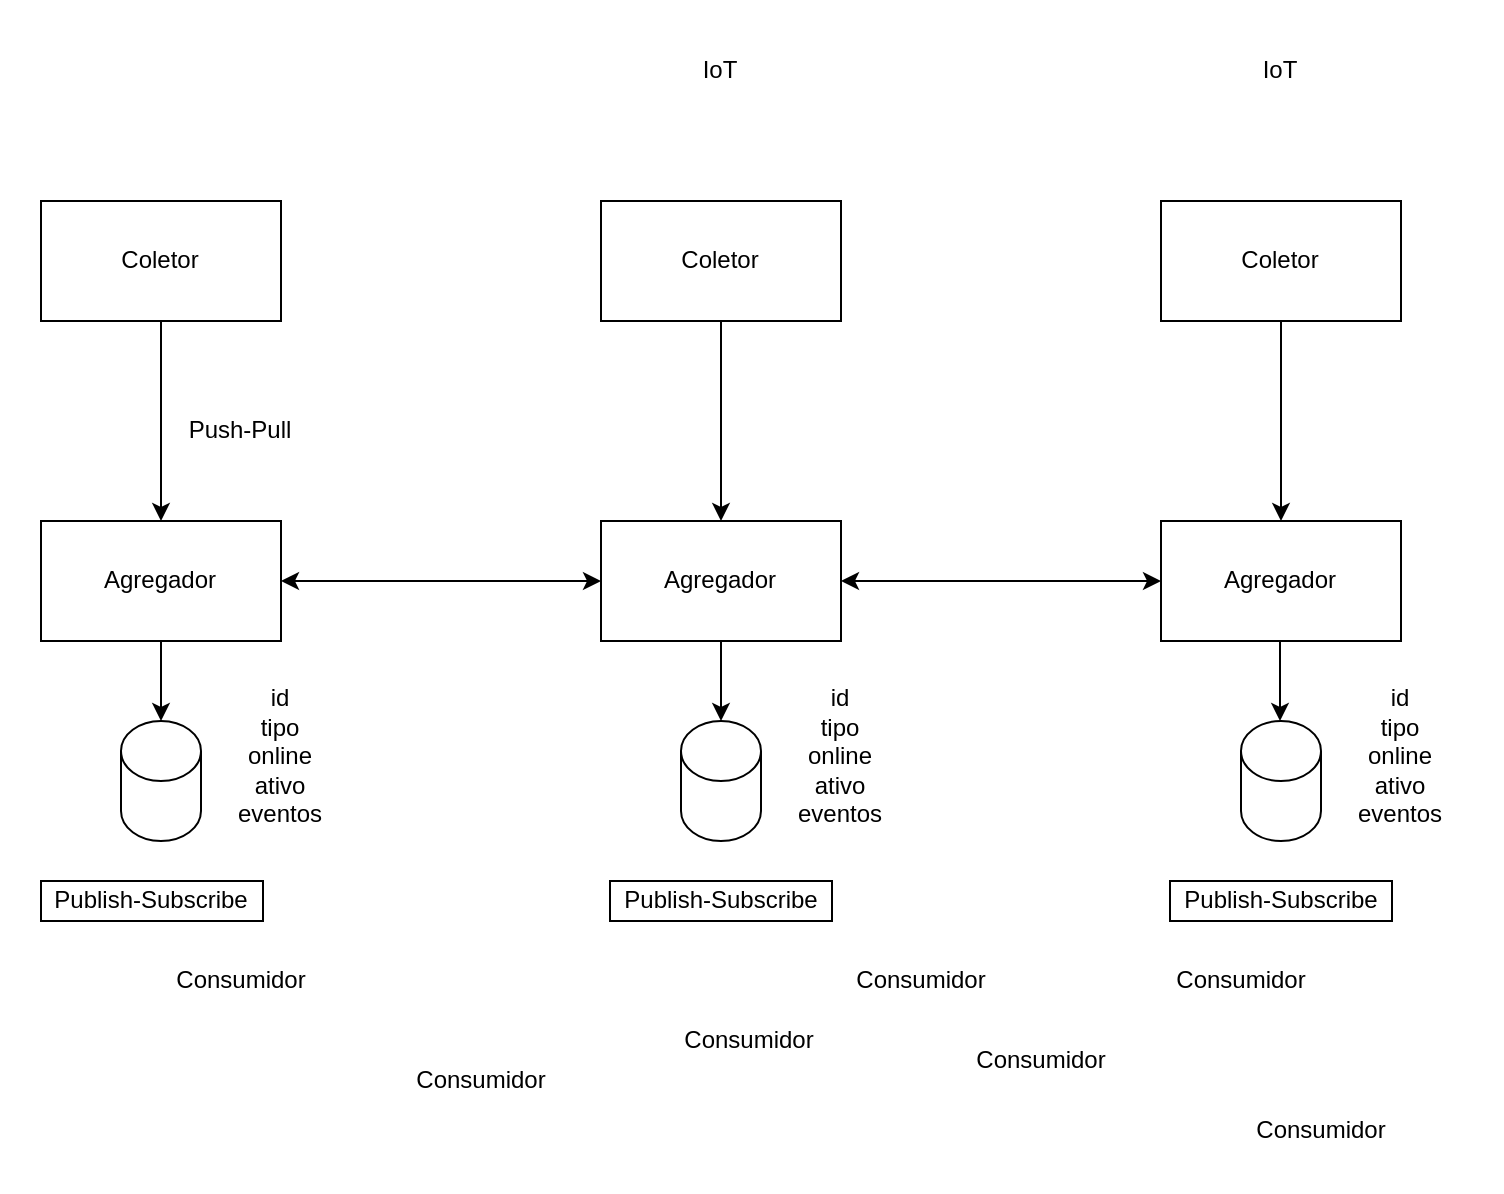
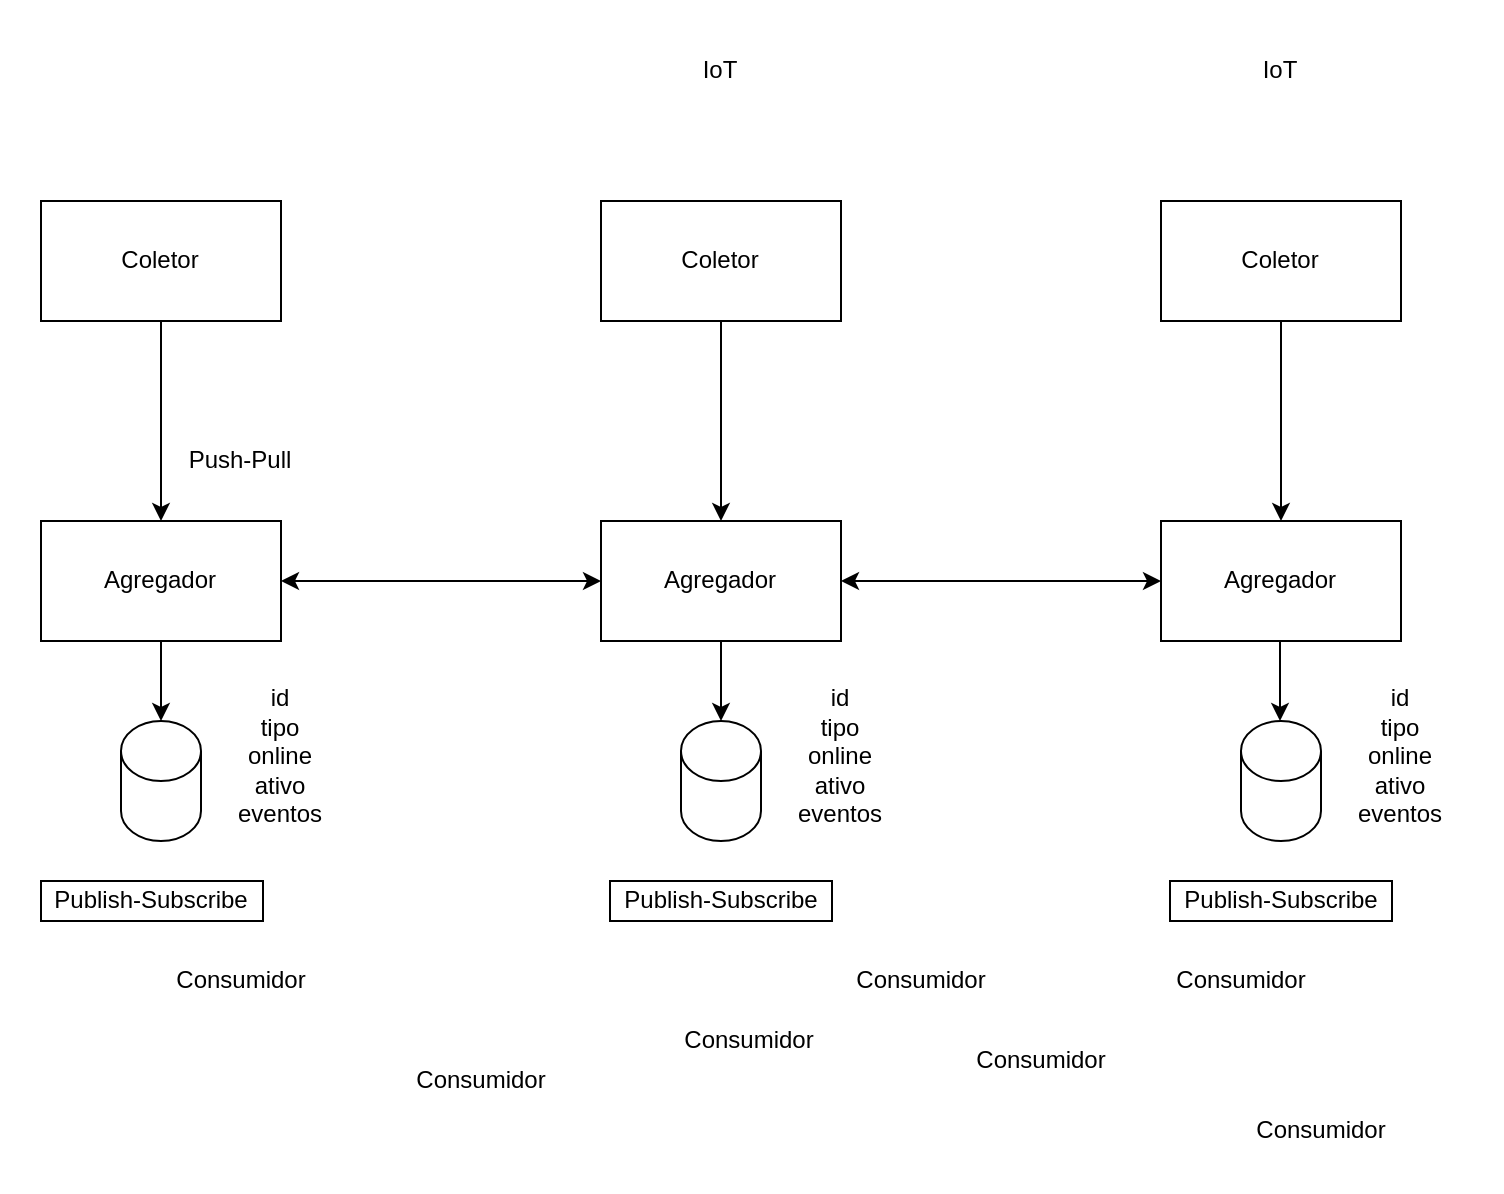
node "Push-Pull": moved (241, 431) -> (241, 461)
